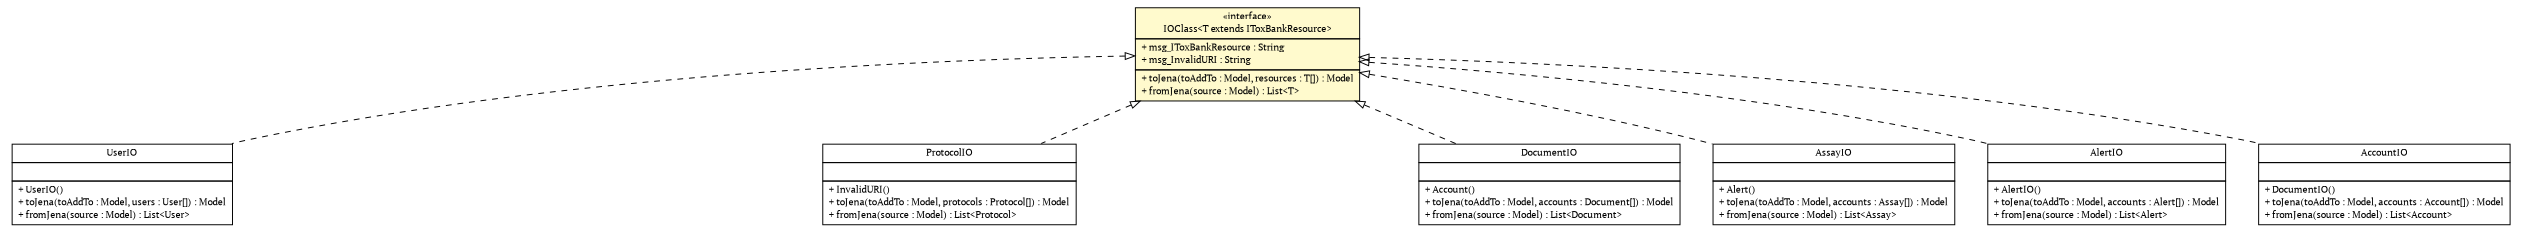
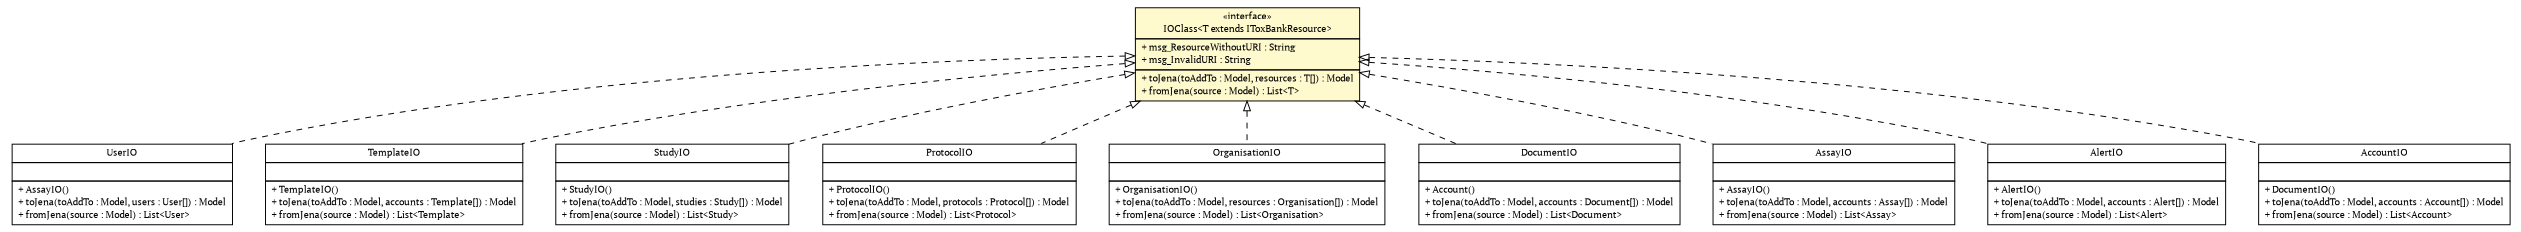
node "IOClass<T extends IToxBankResource>": text "+ msg_IToxBankResource : String" -> "+ msg_ResourceWithoutURI : String"
node "TemplateIO": added
node "StudyIO": added
node "OrganisationIO": added
node "UserIO": text "+ UserIO()" -> "+ AssayIO()"
node "ProtocolIO": text "+ InvalidURI()" -> "+ ProtocolIO()"
node "AssayIO": text "+ Alert()" -> "+ AssayIO()"
